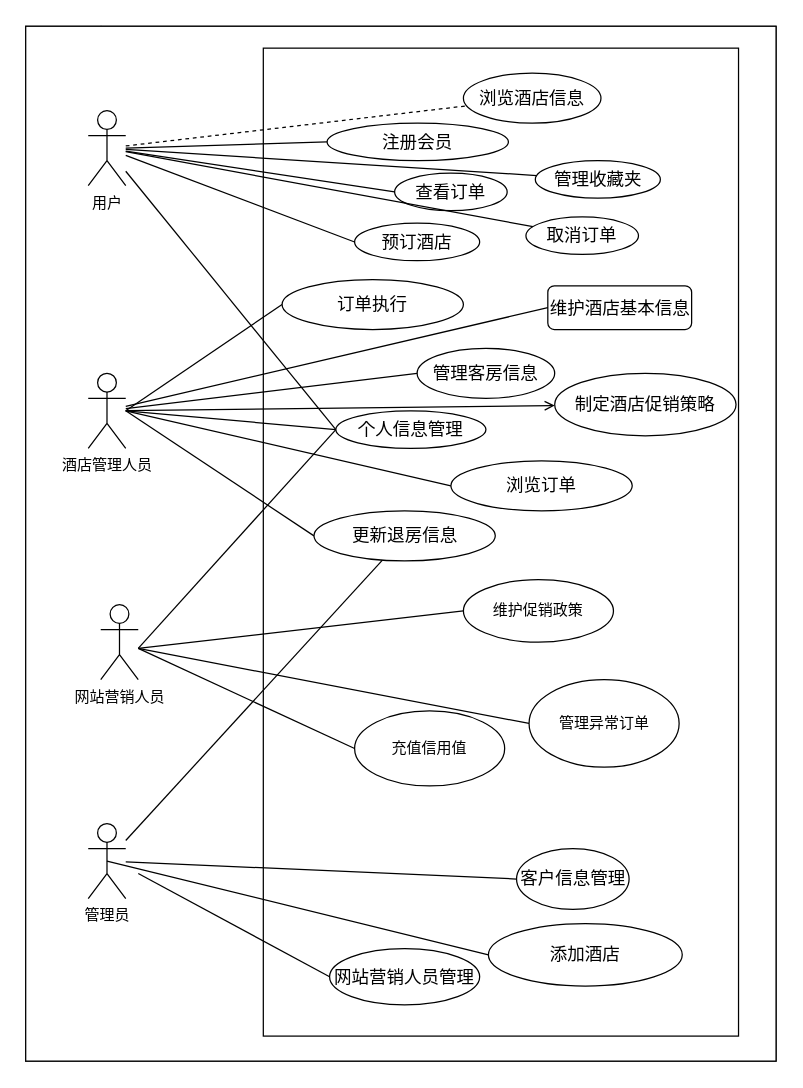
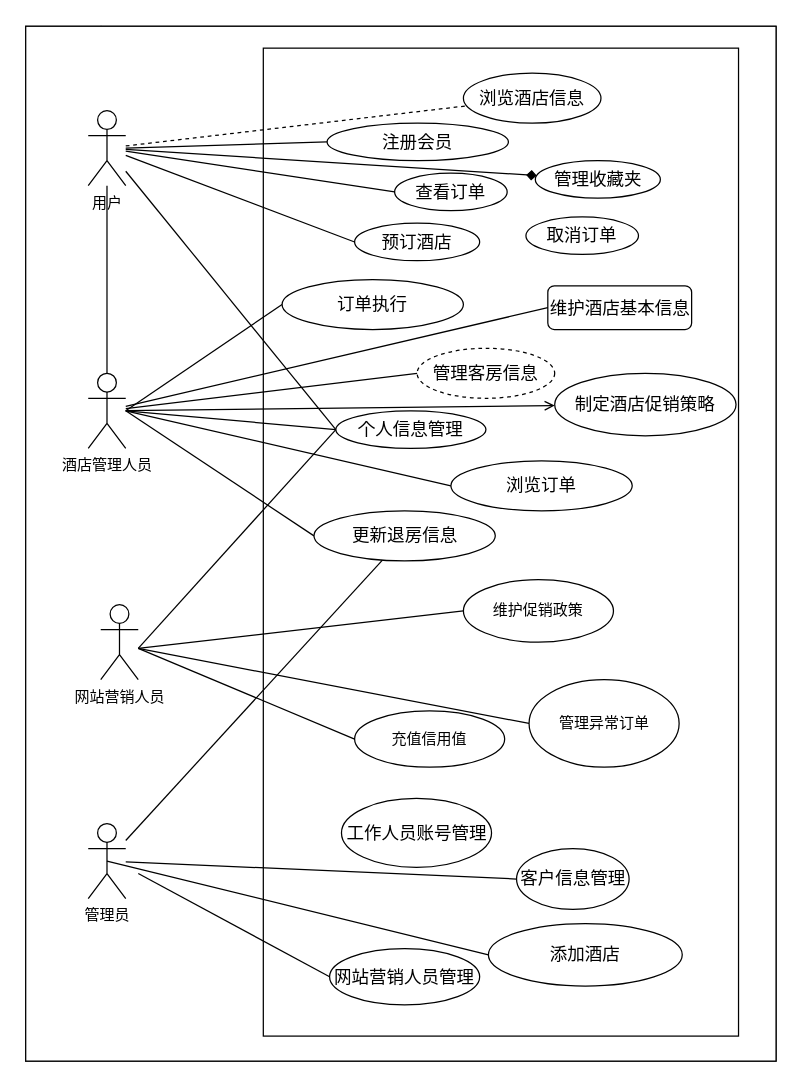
edge "用户" -- "管理收藏夹": arrowhead none -> diamond
edge "用户" -- "取消订单": now "用户" -- "酒店管理人员"
node "管理客房信息": style solid -> dashed
node "充值信用值": size 150x75 -> 150x56
node "工作人员账号管理": added
